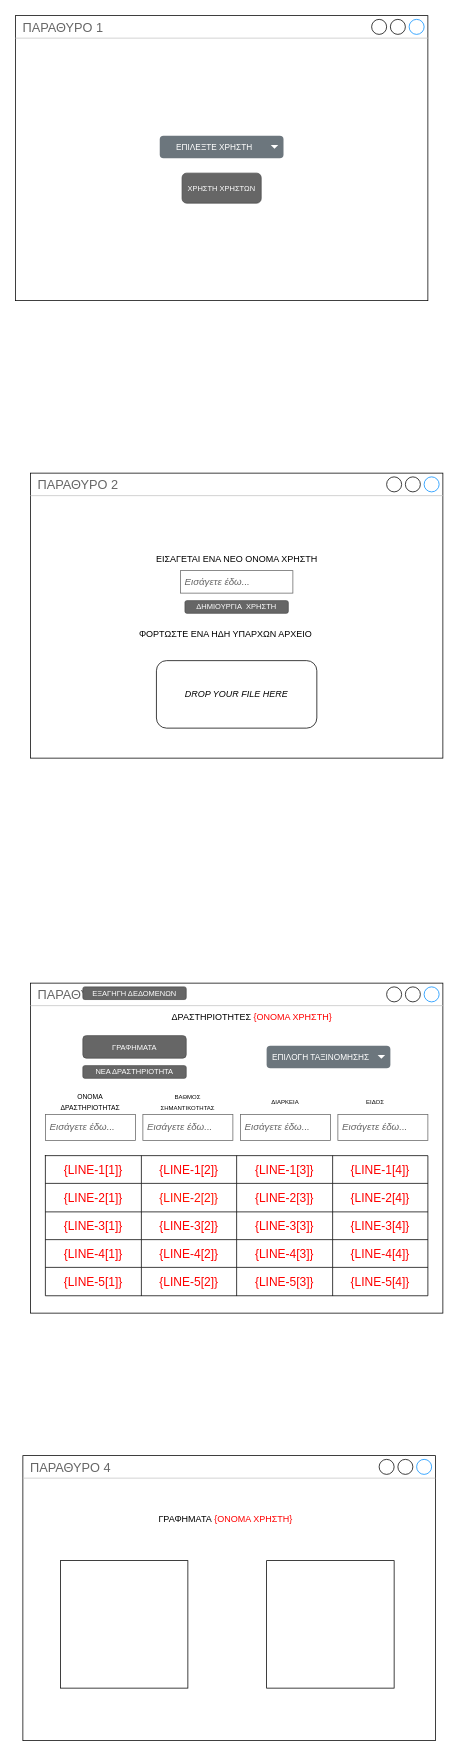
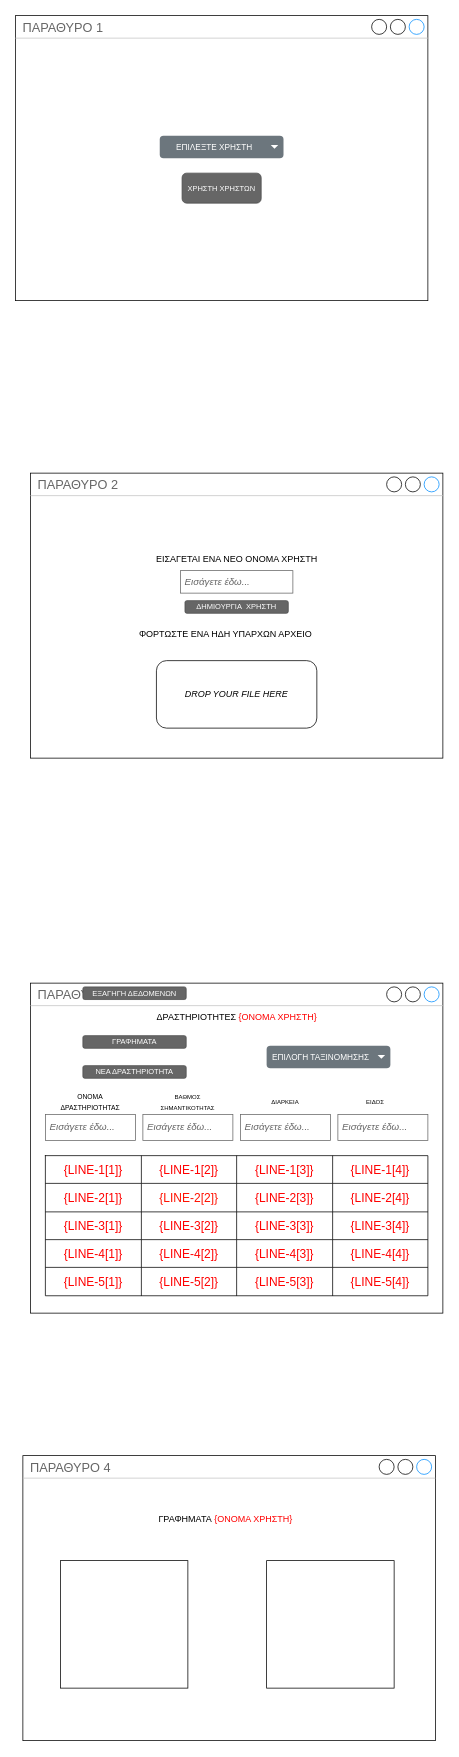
node "ΔΡΑΣΤΗΡΙΟΤΗΤΕΣ {ΟΝΟΜΑ ΧΡΗΣΤΗ}": moved (252, 1017) -> (237, 1017)
node "ΓΡΑΦΗΜΑΤΑ": size 103x23 -> 103x13
